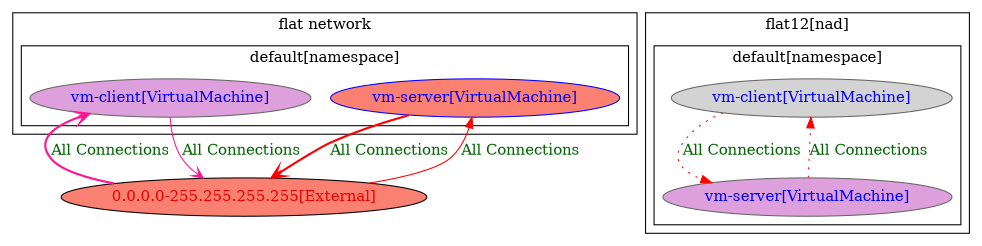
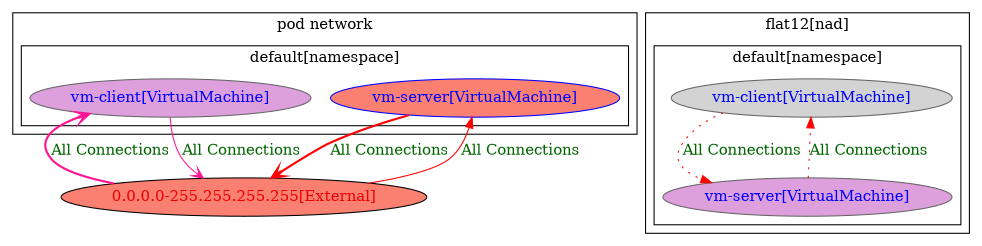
cluster "flat network": label "flat network" -> "pod network"
